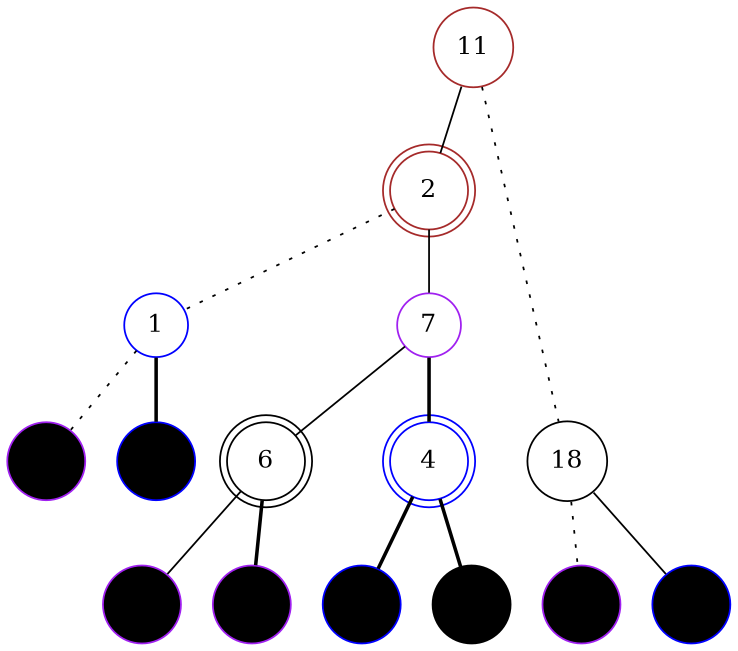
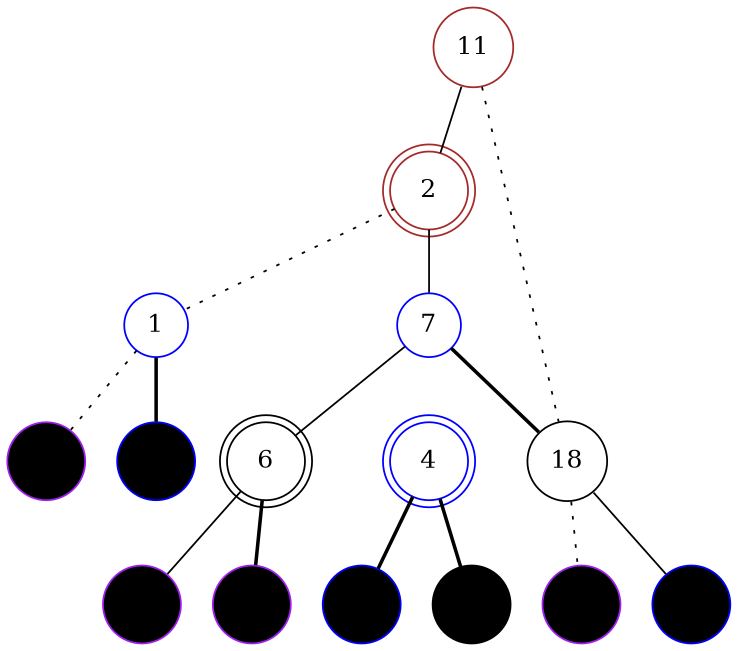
node "7": color purple -> blue
edge "7" -- "4": now "7" -- "18"
